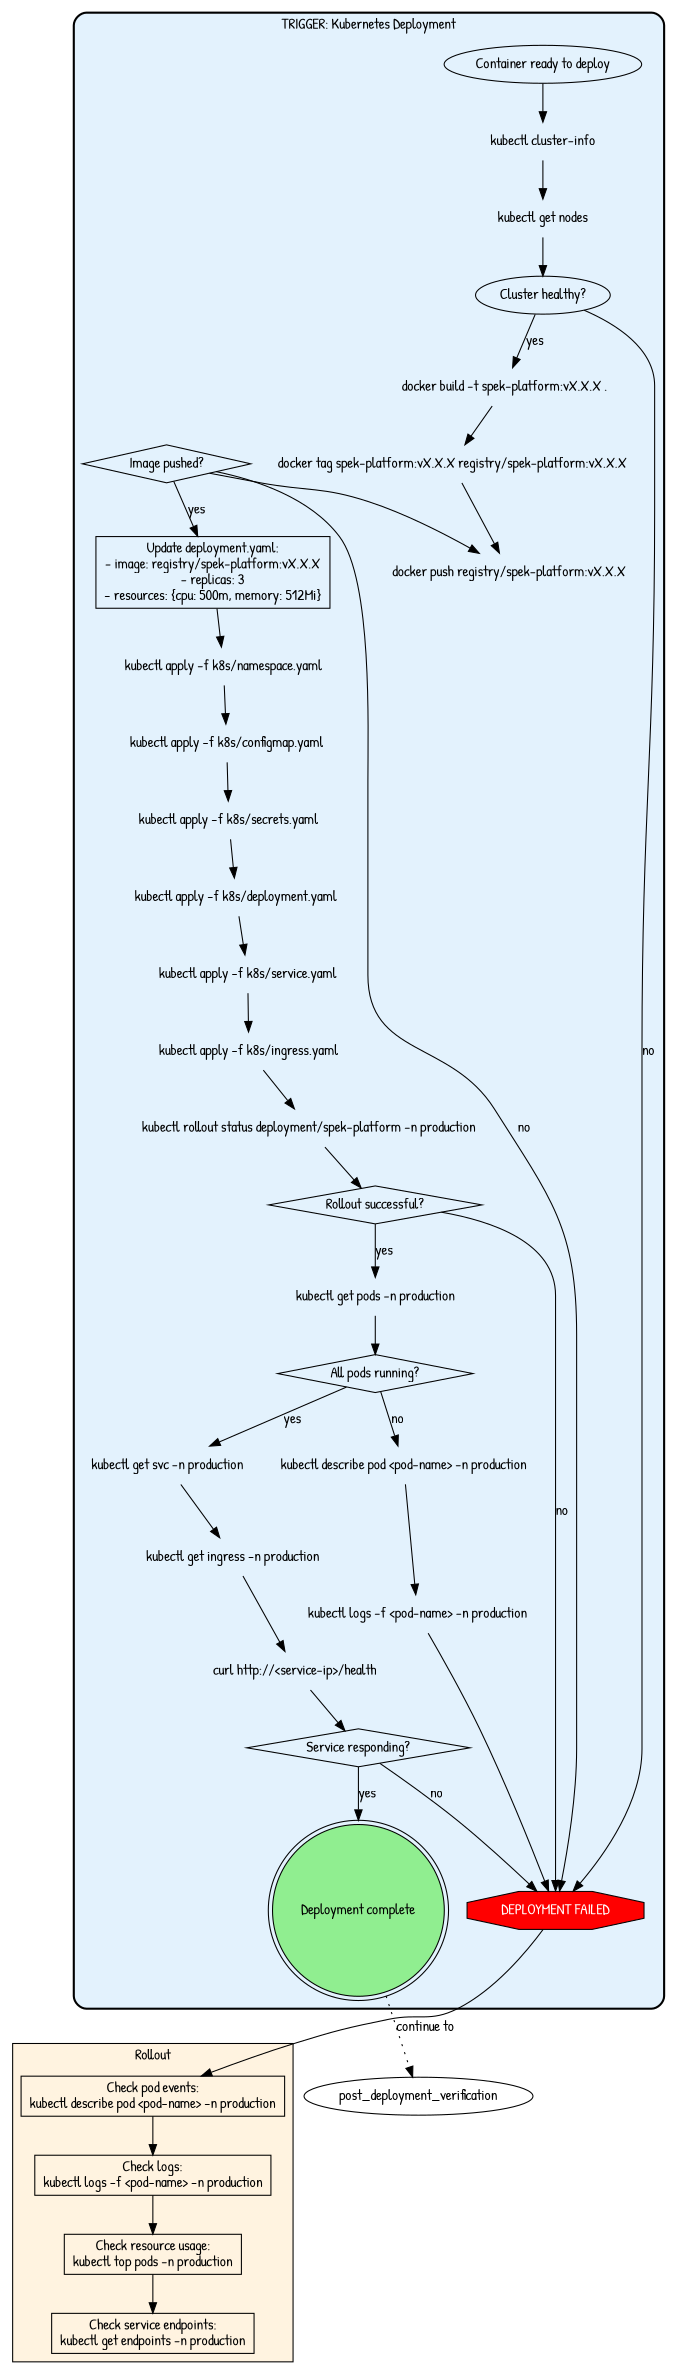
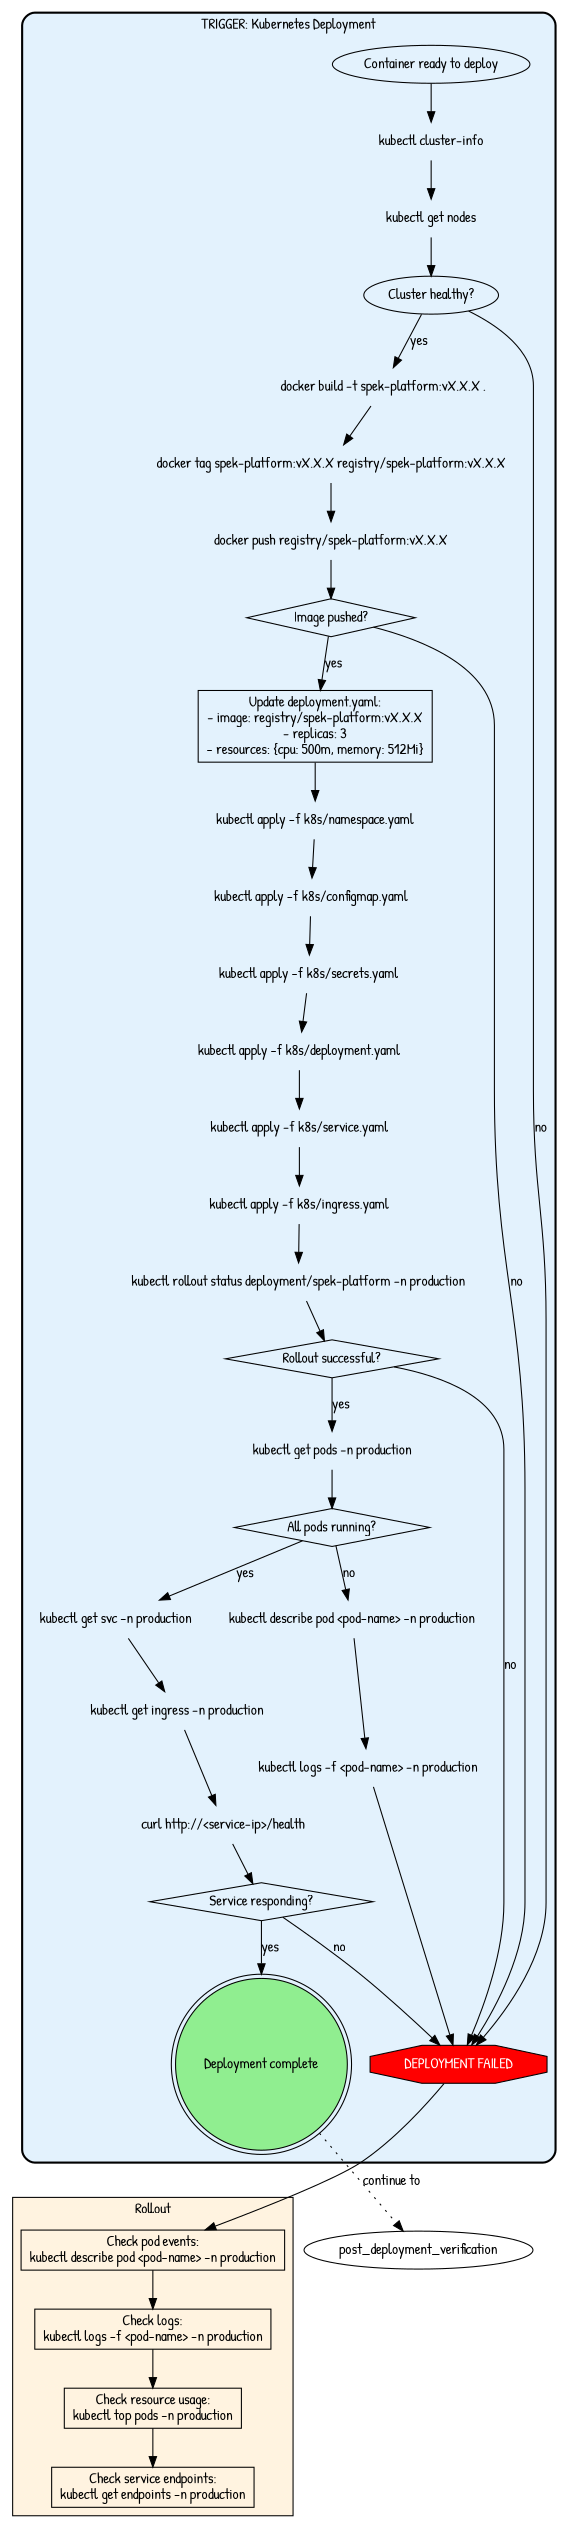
edge "Image pushed?" -> "docker push registry/spek-platform:vX.X.X": reversed
